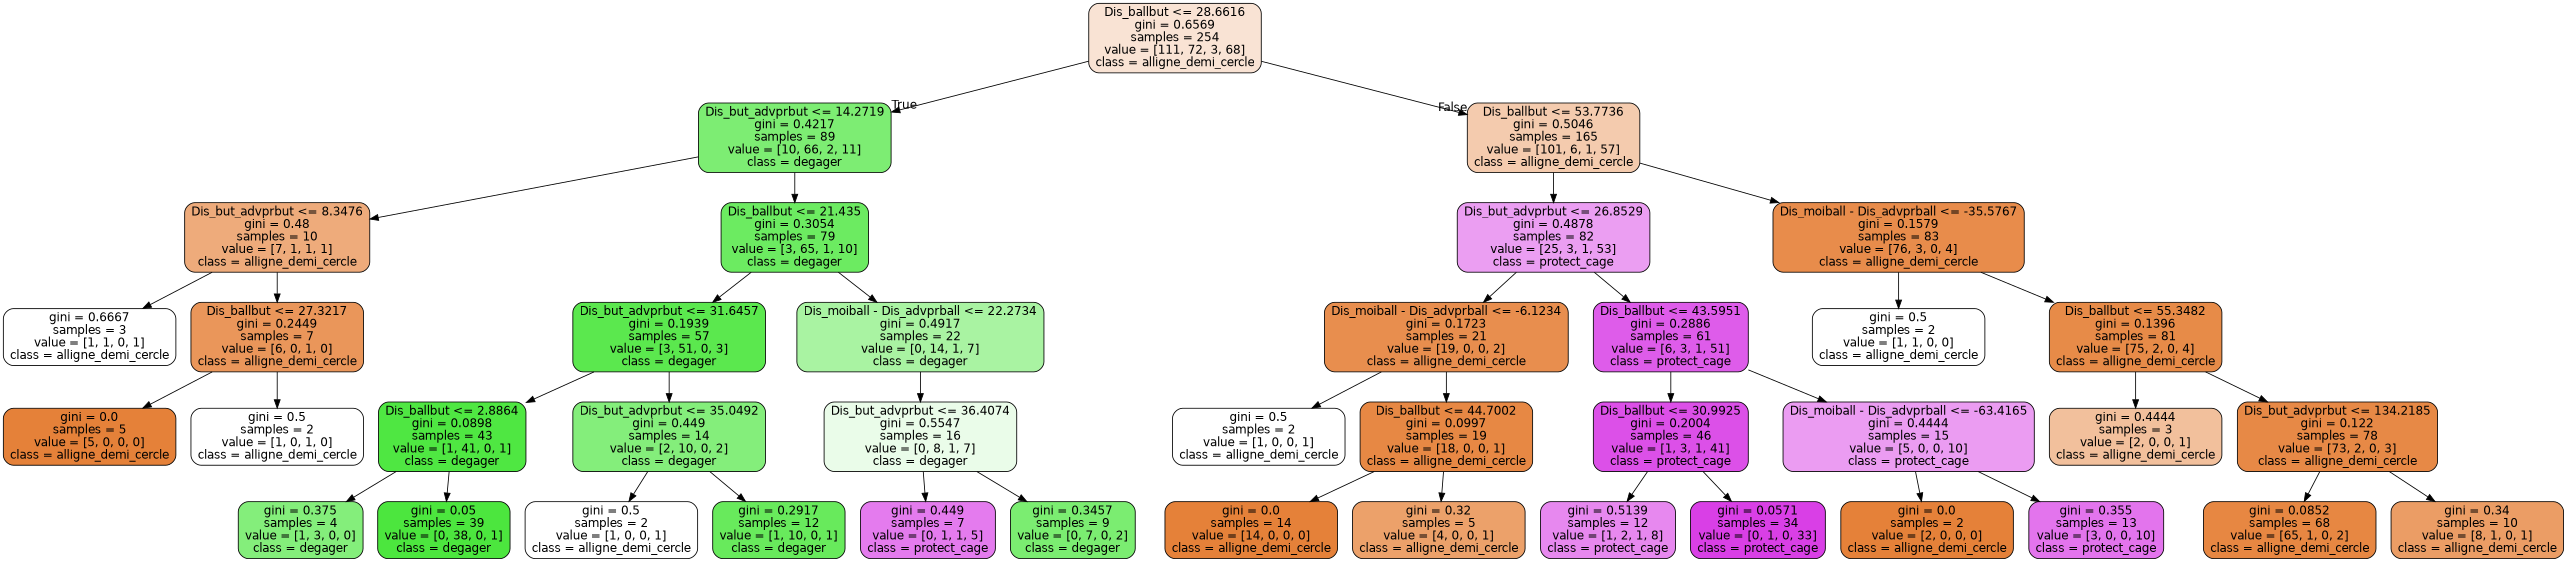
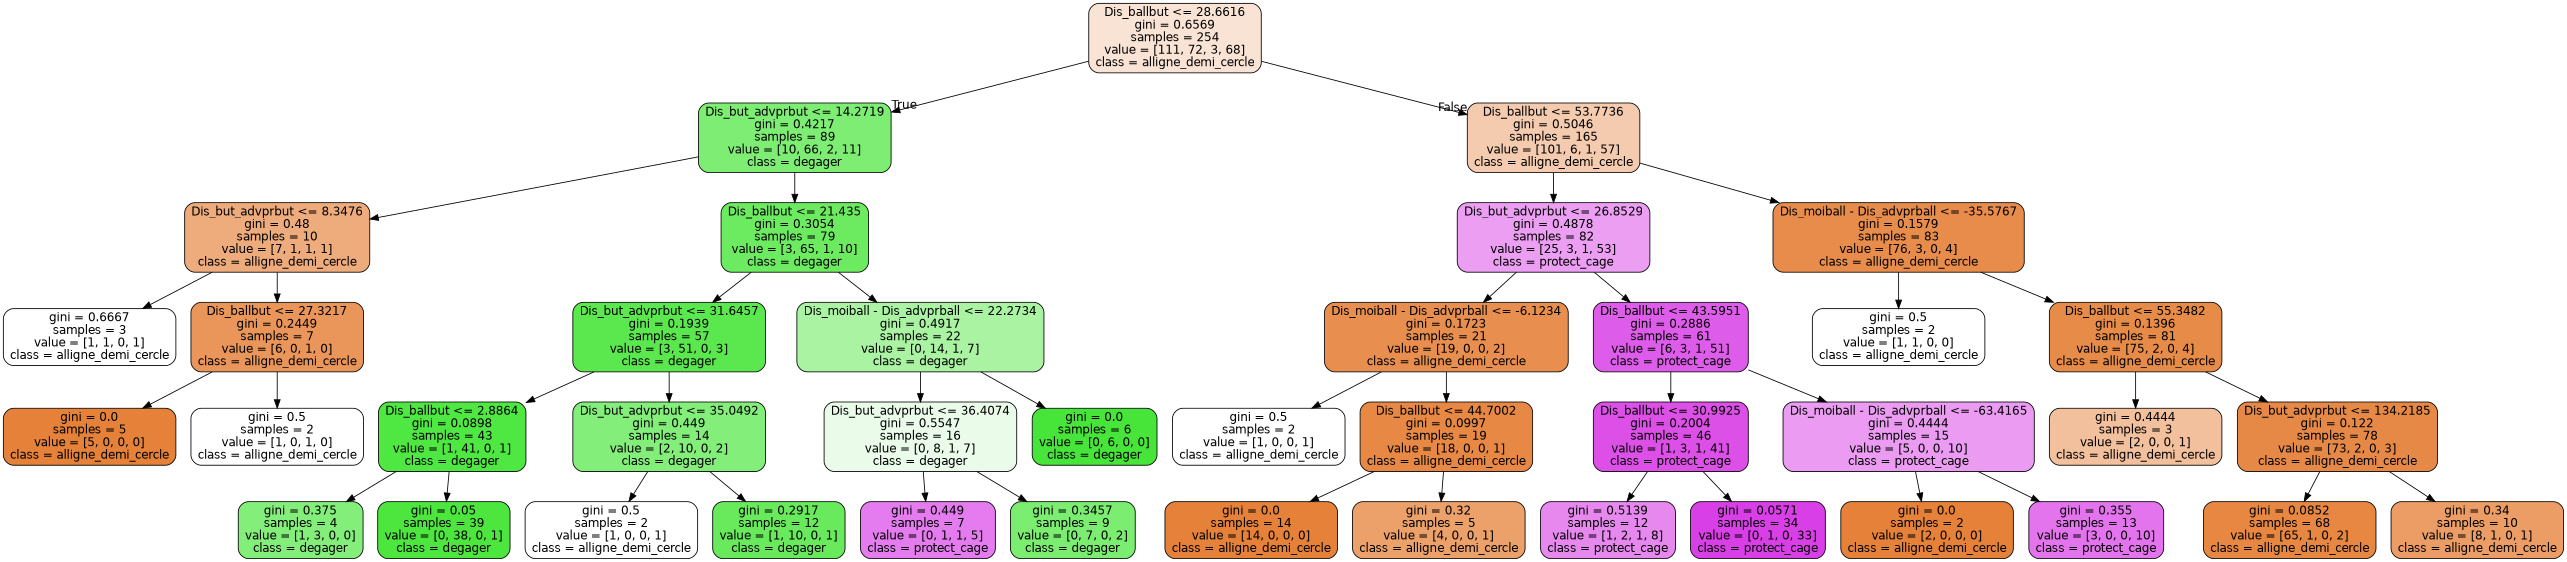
node "gini = 0.0 samples = 6 value = [0, 6, 0, 0] class = degager": added
